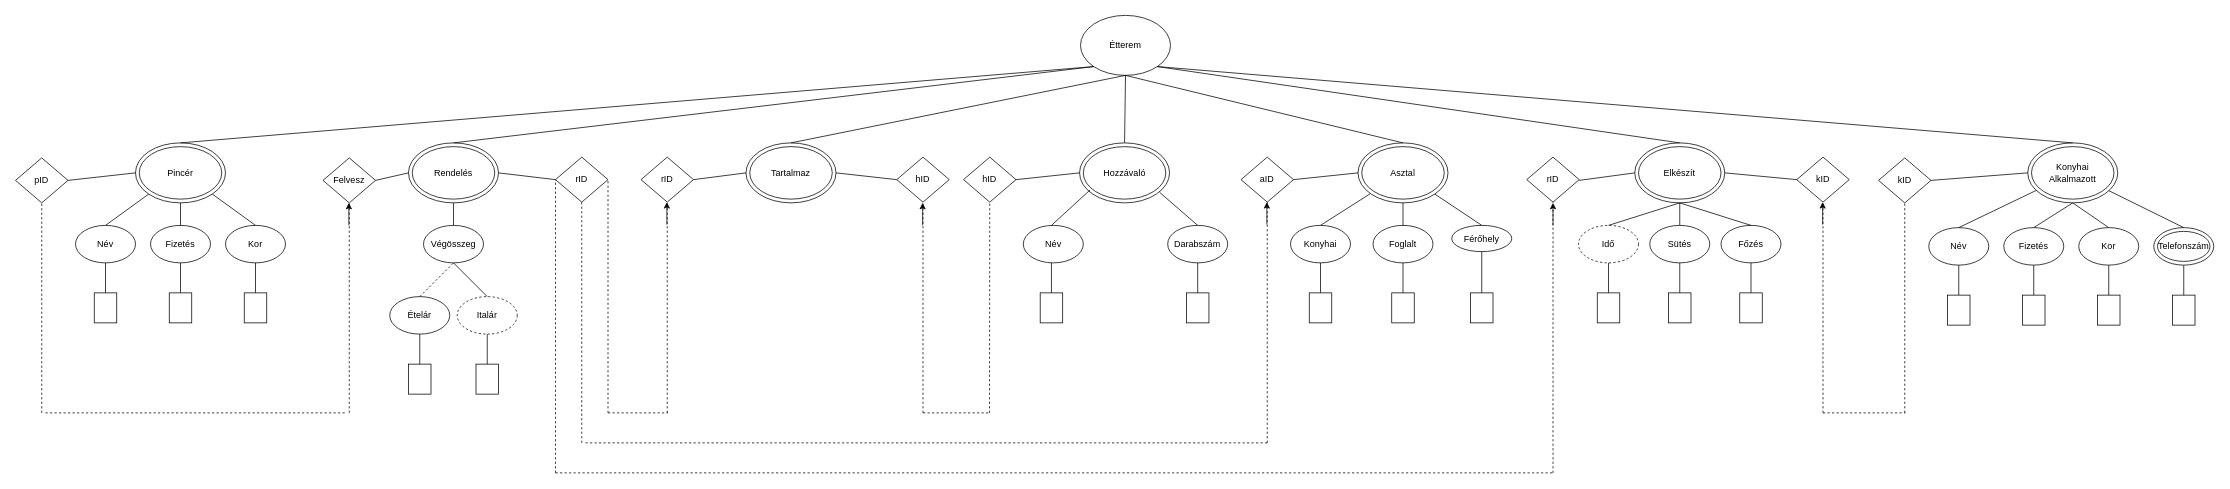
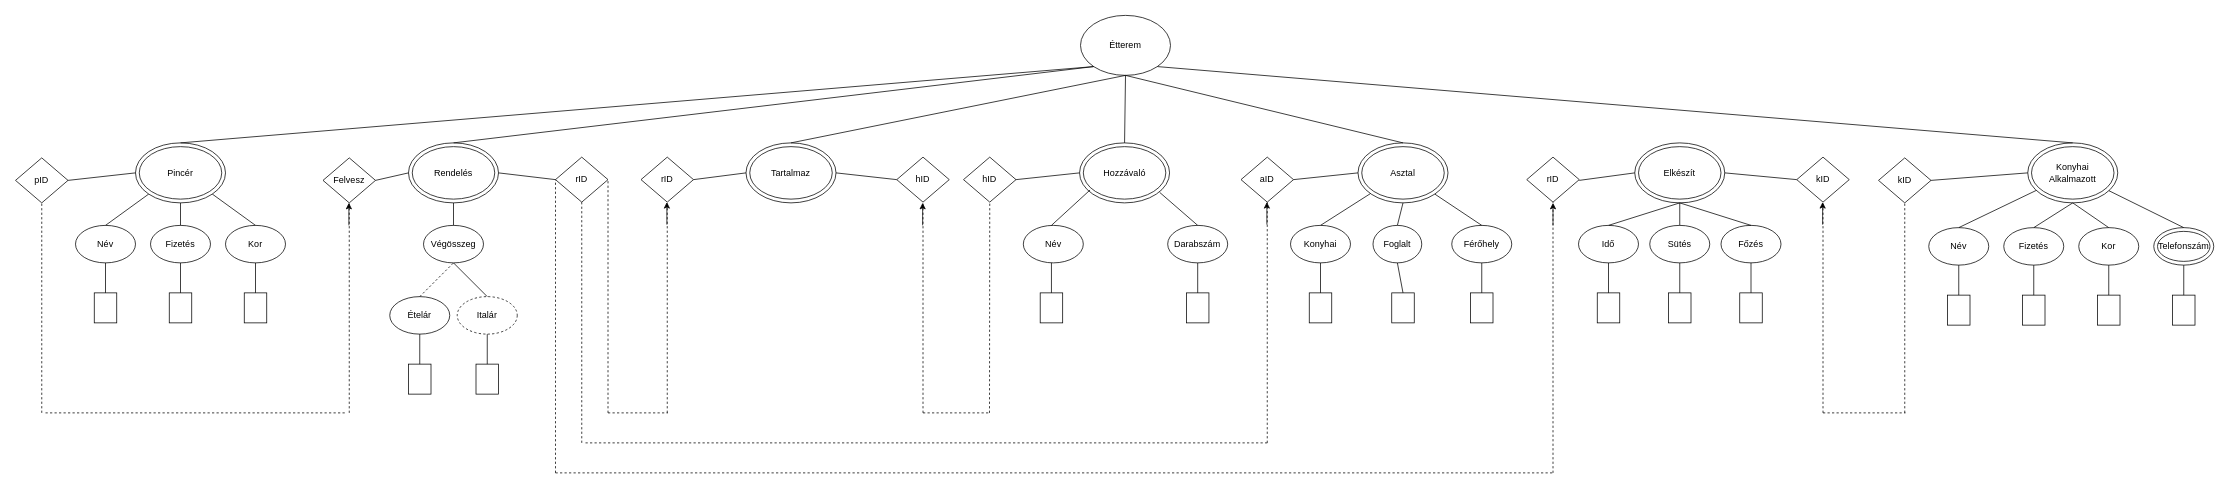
edge "Étterem" -- "Elkészít": removed
node "Férőhely": size 60x26 -> 60x38
node "Foglalt": size 60x38 -> 49x38
node "Idő": style dashed -> solid
